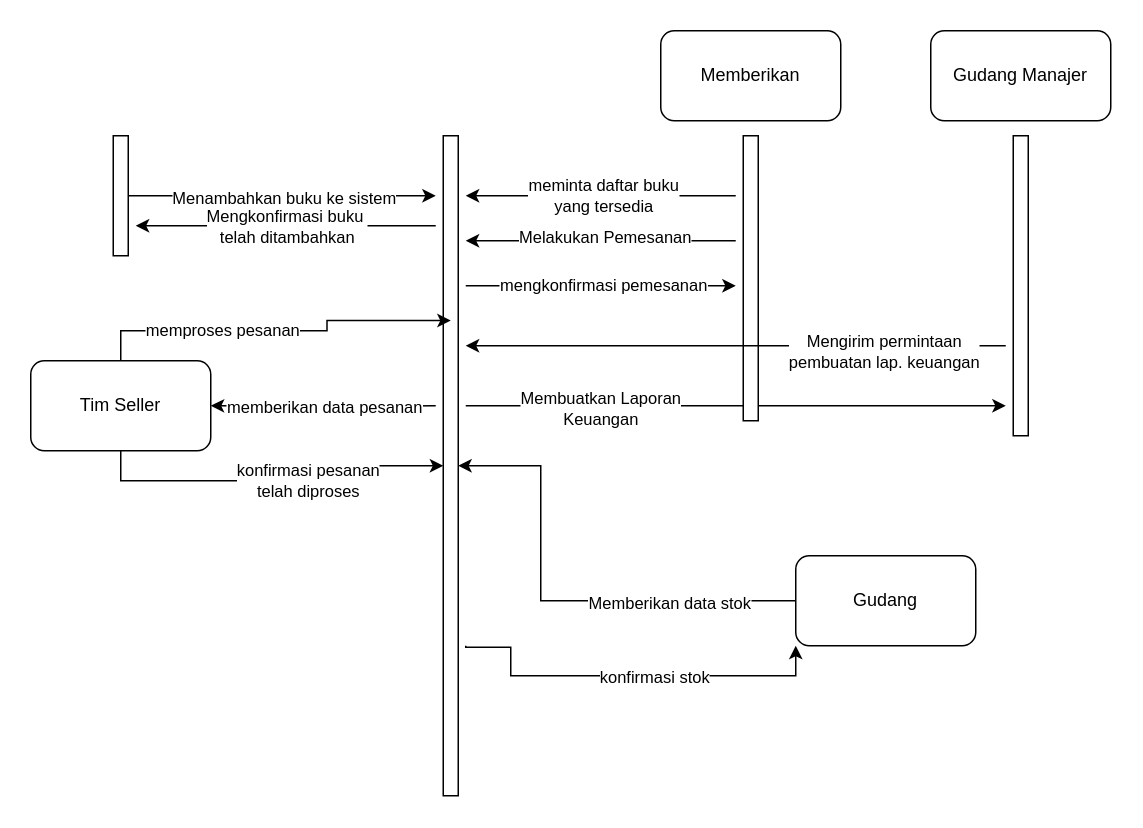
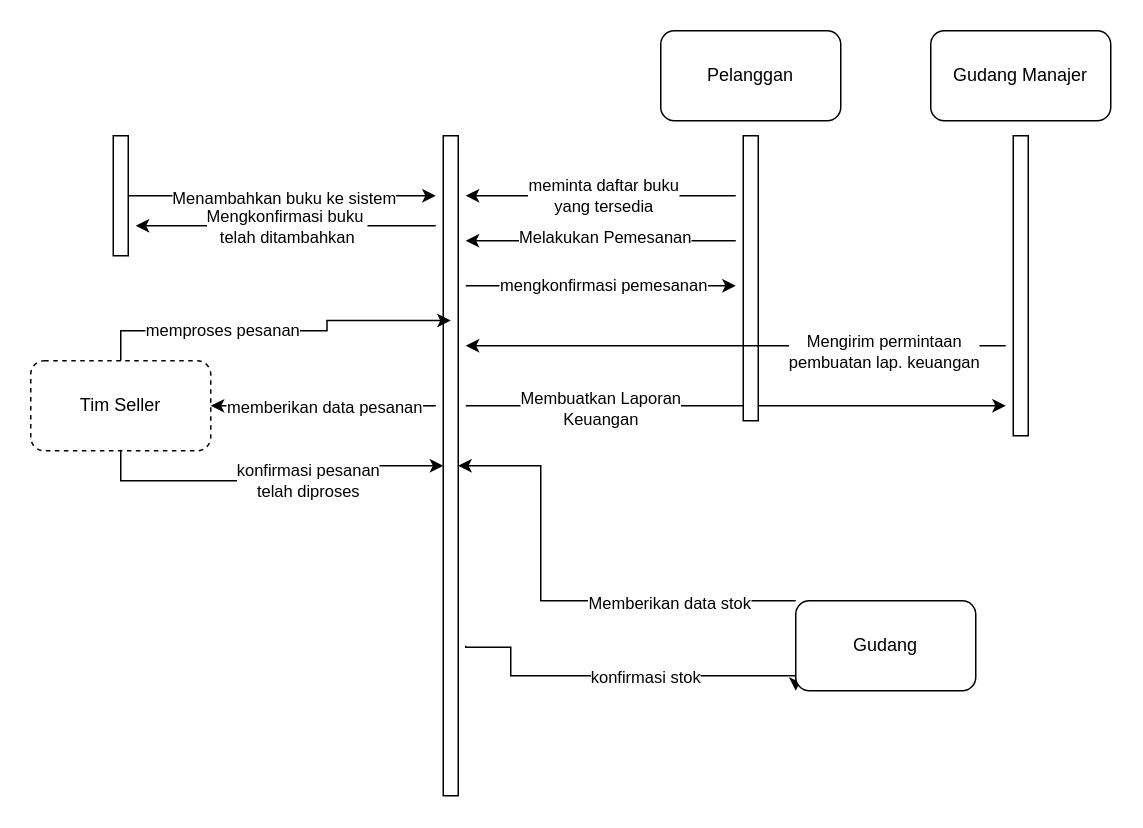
node "Memberikan": label "Memberikan" -> "Pelanggan"
node "Tim Seller": style solid -> dashed
node "Gudang": moved (886, 601) -> (886, 646)
